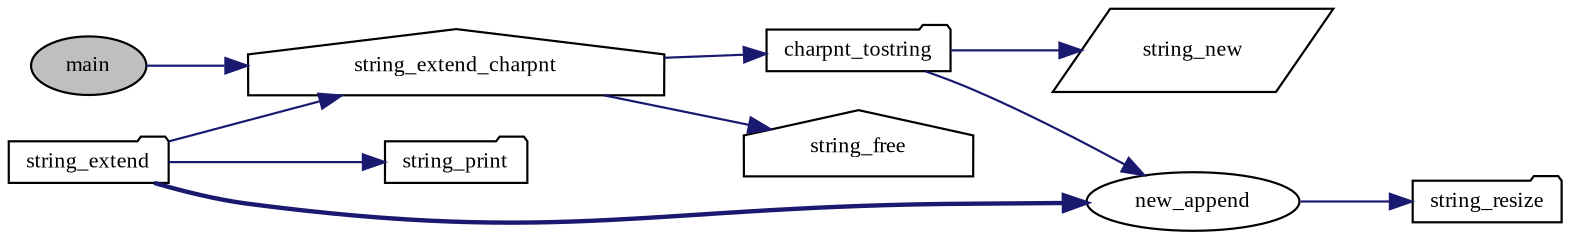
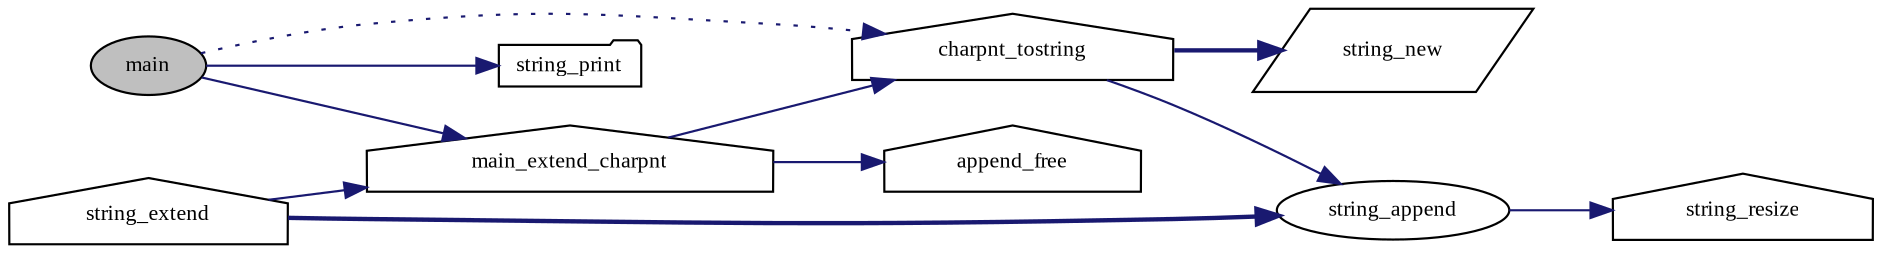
edge "main" -> "charpnt_tostring": added
node "charpnt_tostring": shape folder -> house
edge "charpnt_tostring" -> "string_new": style solid -> bold
node "string_extend_charpnt": label "string_extend_charpnt" -> "main_extend_charpnt"
node "string_free": label "string_free" -> "append_free"
node "string_extend": shape folder -> house
edge "string_extend" -> "string_print": now "main" -> "string_print"
node "new_append": label "new_append" -> "string_append"
node "string_resize": shape folder -> house
